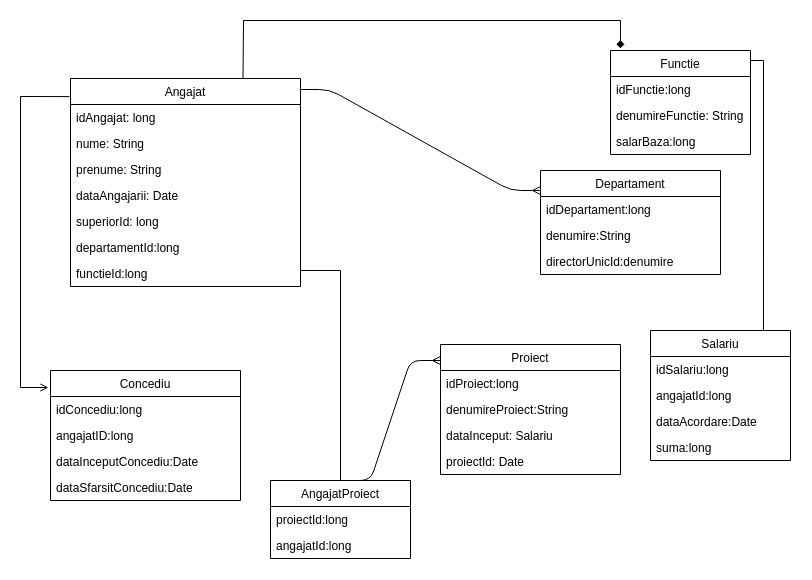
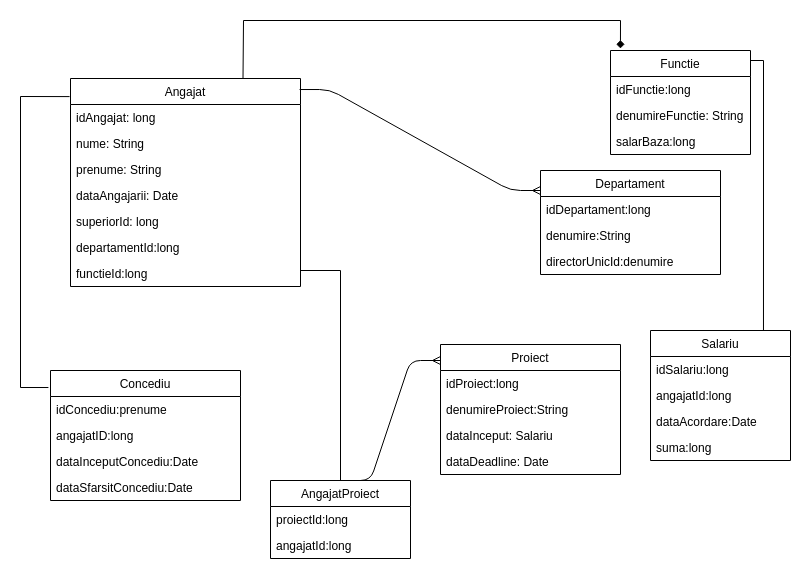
edge "Angajat" -> "Concediu": arrowhead open -> none
node "idConcediu:long": label "idConcediu:long" -> "idConcediu:prenume"
node "proiectId: Date": label "proiectId: Date" -> "dataDeadline: Date"
